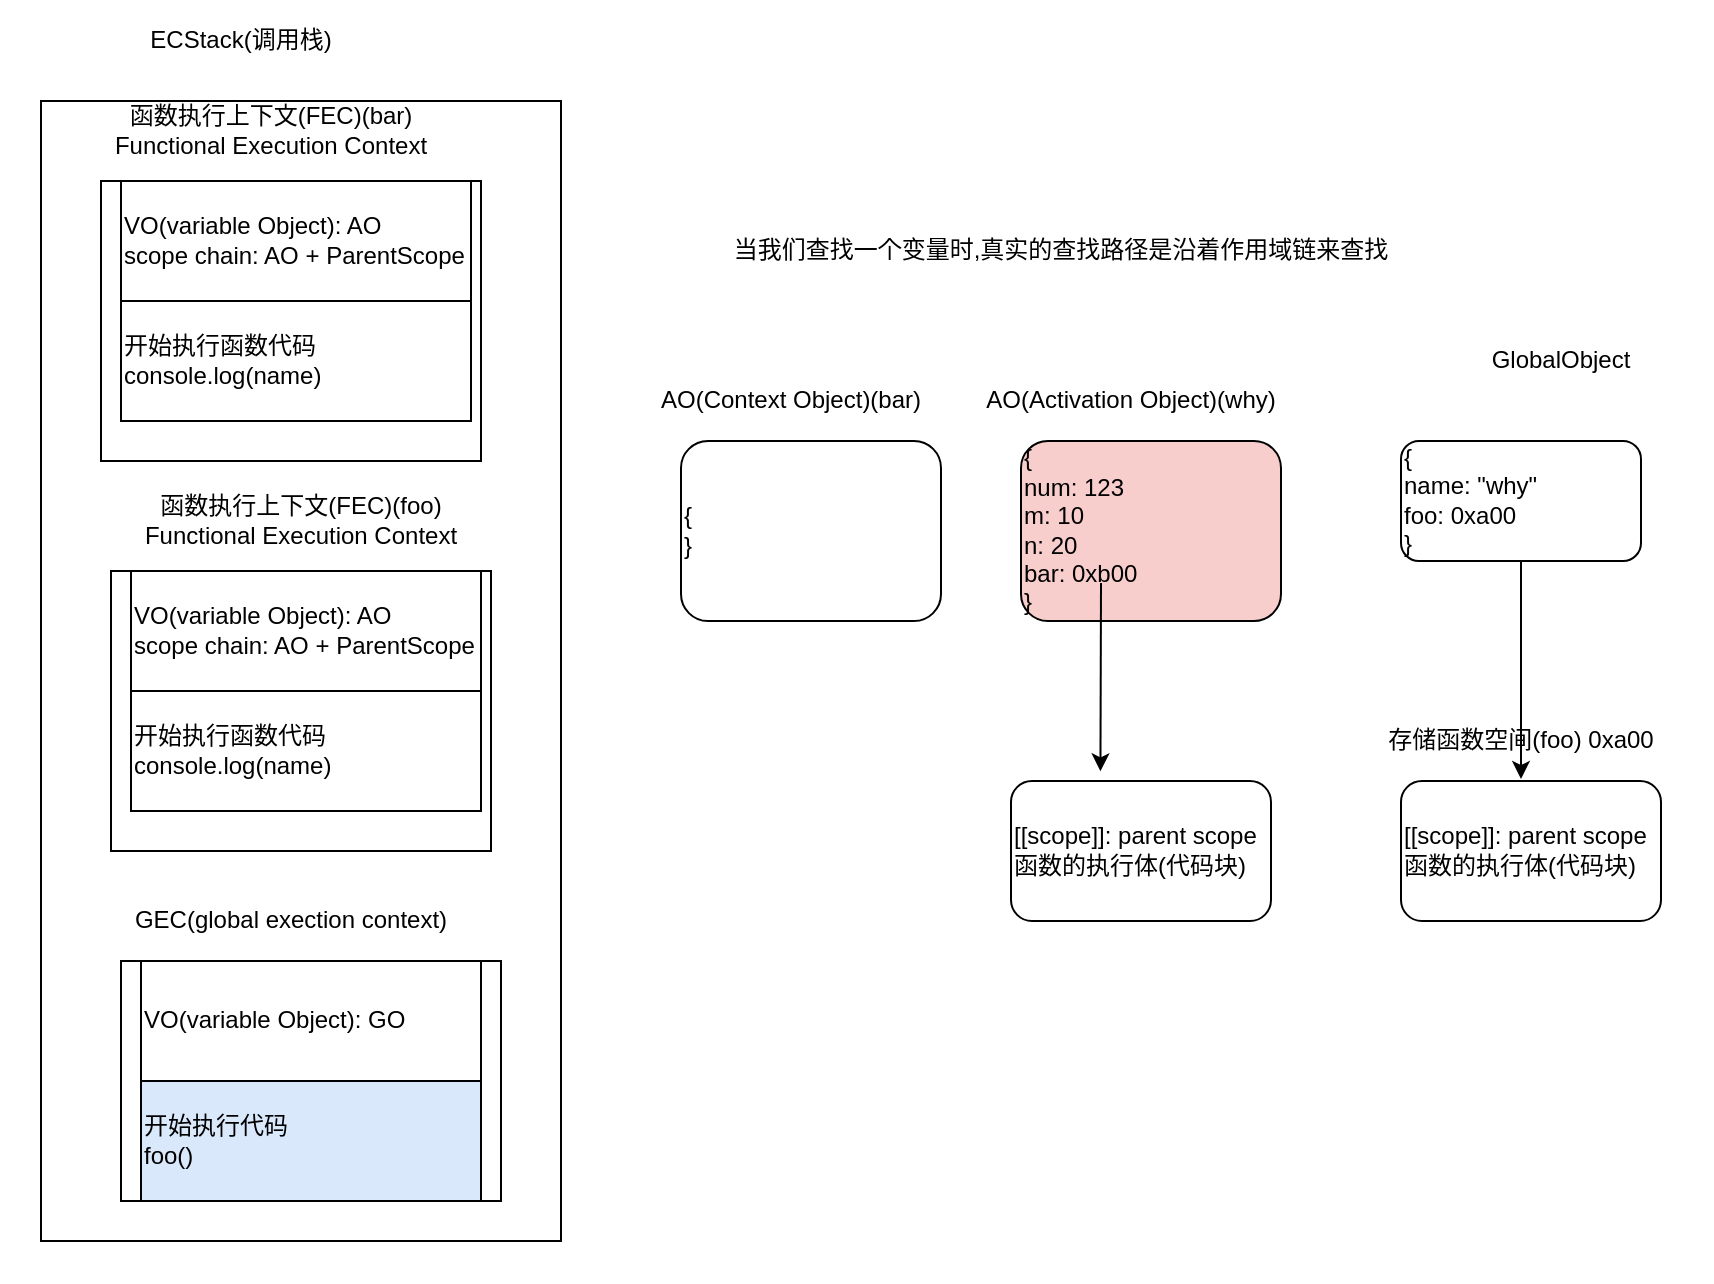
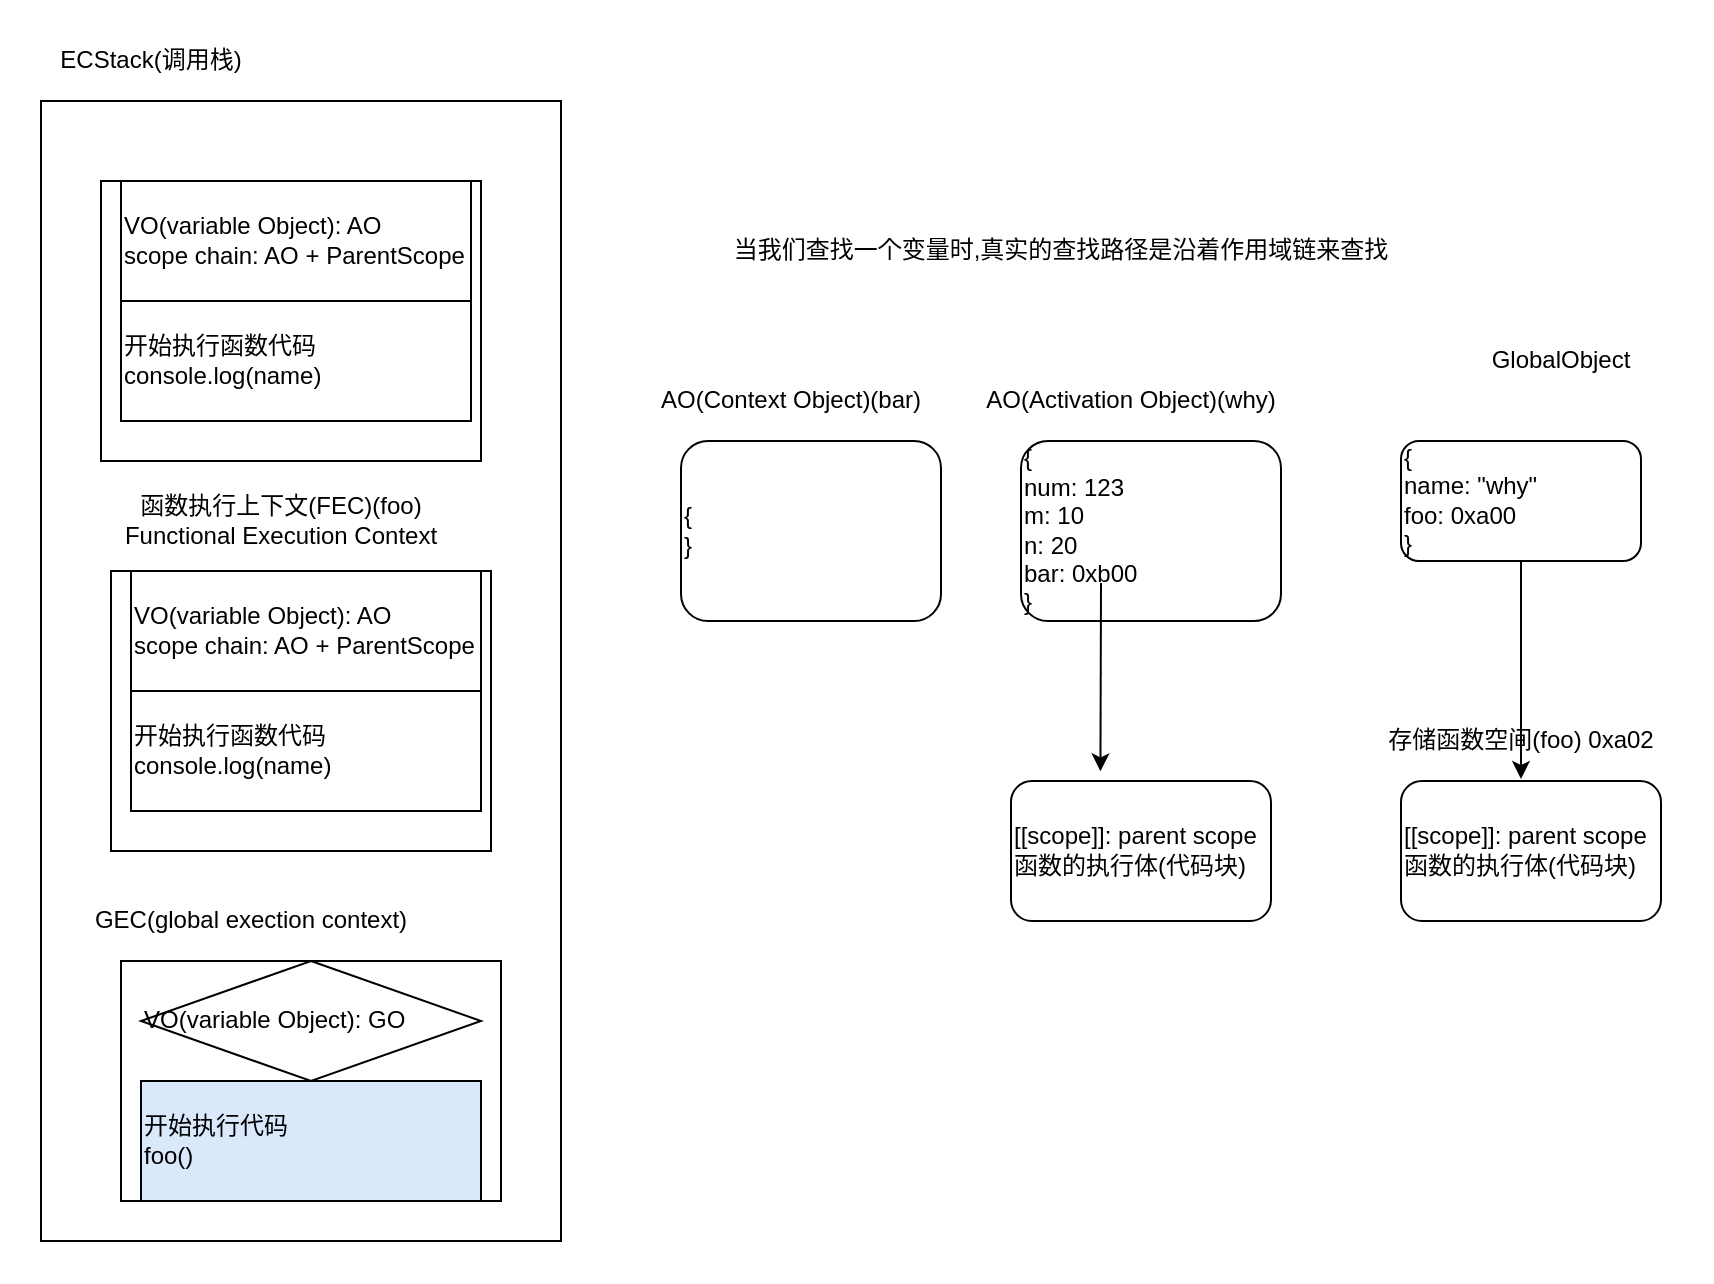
node "ECStack(调用栈)": moved (241, 41) -> (151, 61)
node "函数执行上下文(FEC)(bar) Functional Execution Context": removed
node "函数执行上下文(FEC)(foo) Functional Execution Context": moved (301, 521) -> (281, 521)
node "{ num: 123 m: 10 n: 20 bar: 0xb00 }": fillcolor #f8cecc -> #ffffff
node "存储函数空间(foo) 0xa00": label "存储函数空间(foo) 0xa00" -> "存储函数空间(foo) 0xa02"
node "GEC(global exection context)": moved (291, 921) -> (251, 921)
node "VO(variable Object): GO": shape rectangle -> diamond
